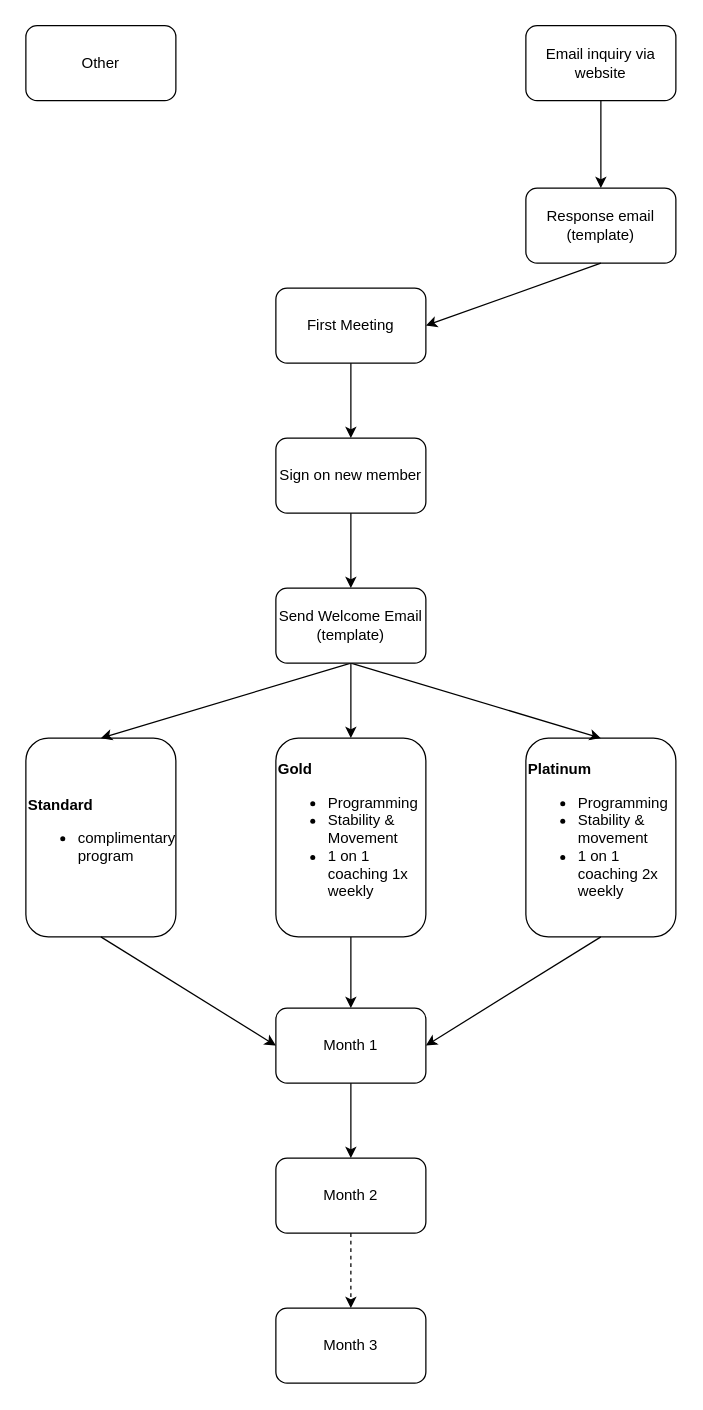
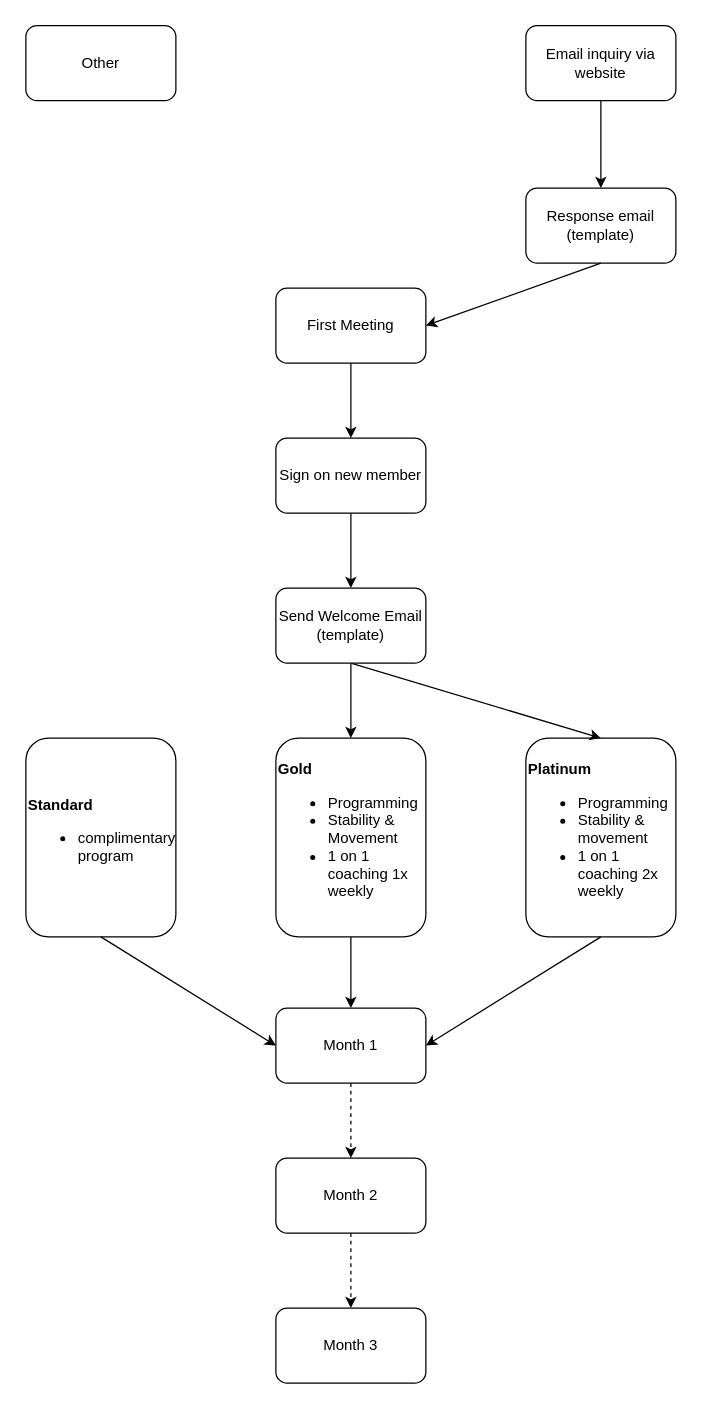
edge "Send Welcome Email (template)" -> "Standard complimentary program": removed
edge "Month 1" -> "Month 2": style solid -> dashed
